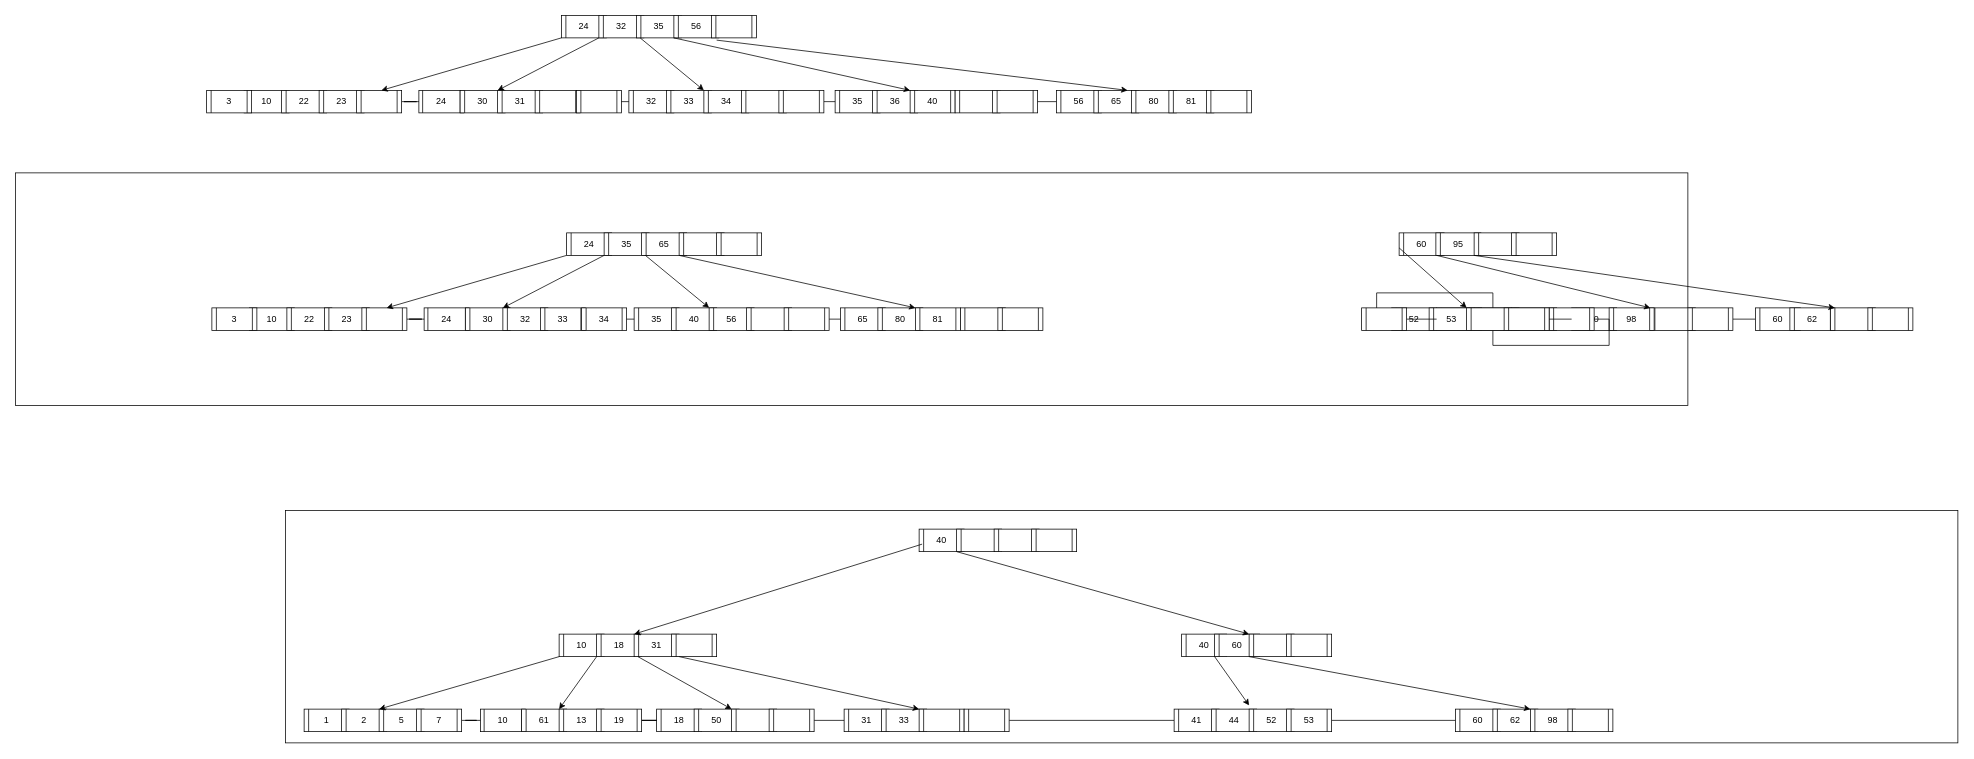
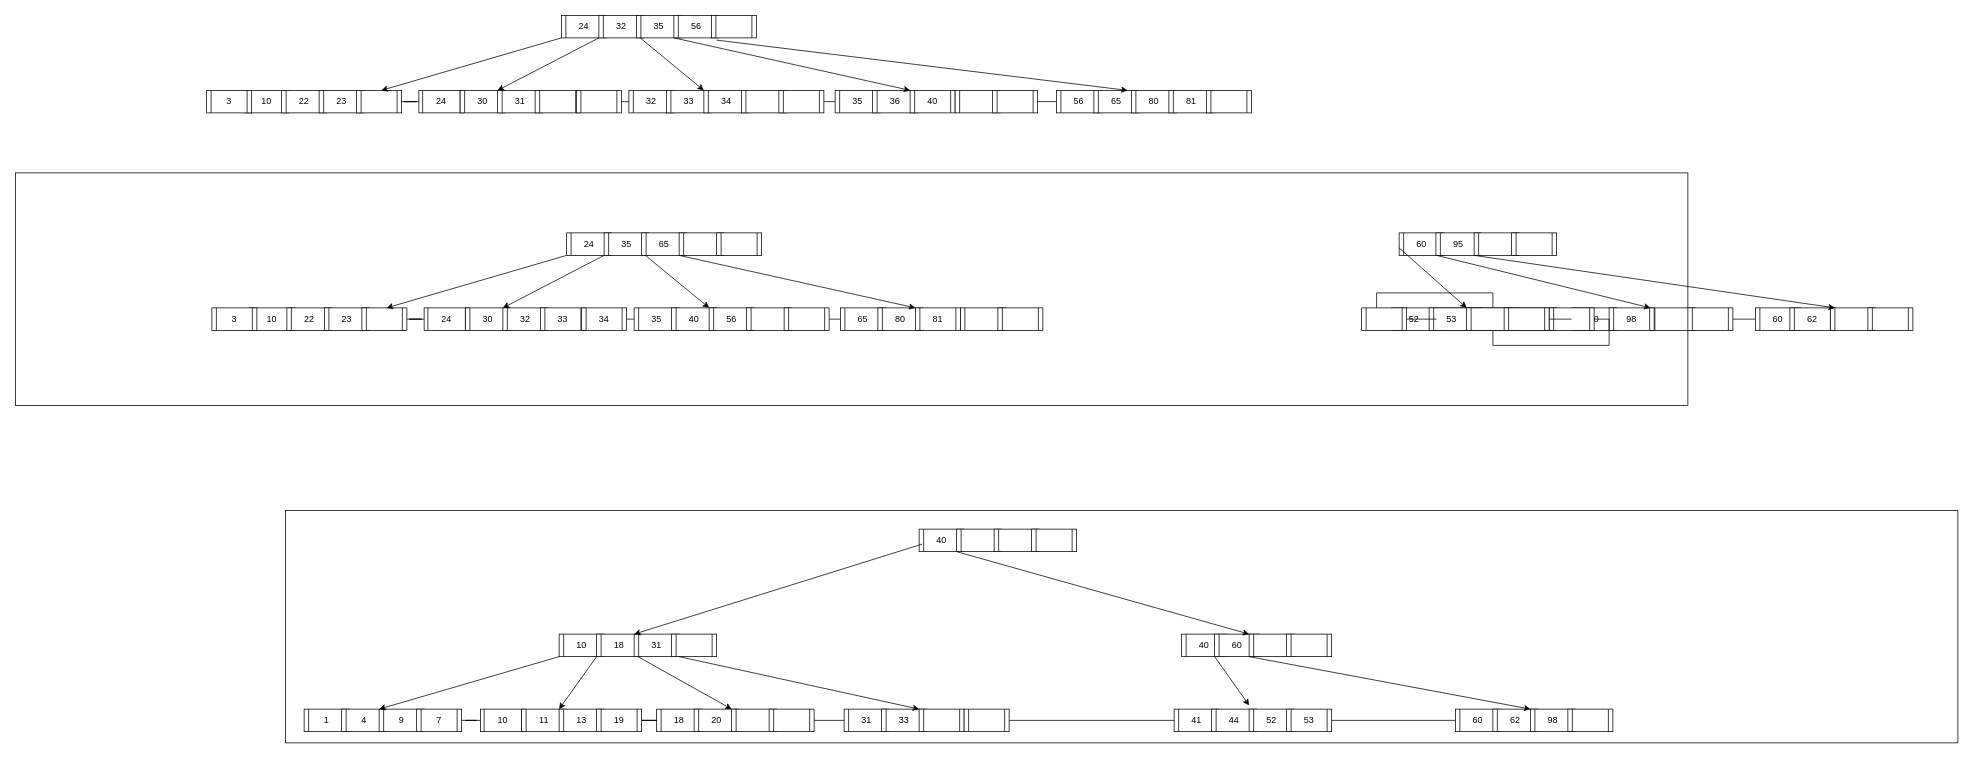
node "2": label "2" -> "4"
node "5": label "5" -> "9"
node "61": label "61" -> "11"
node "50": label "50" -> "20"
